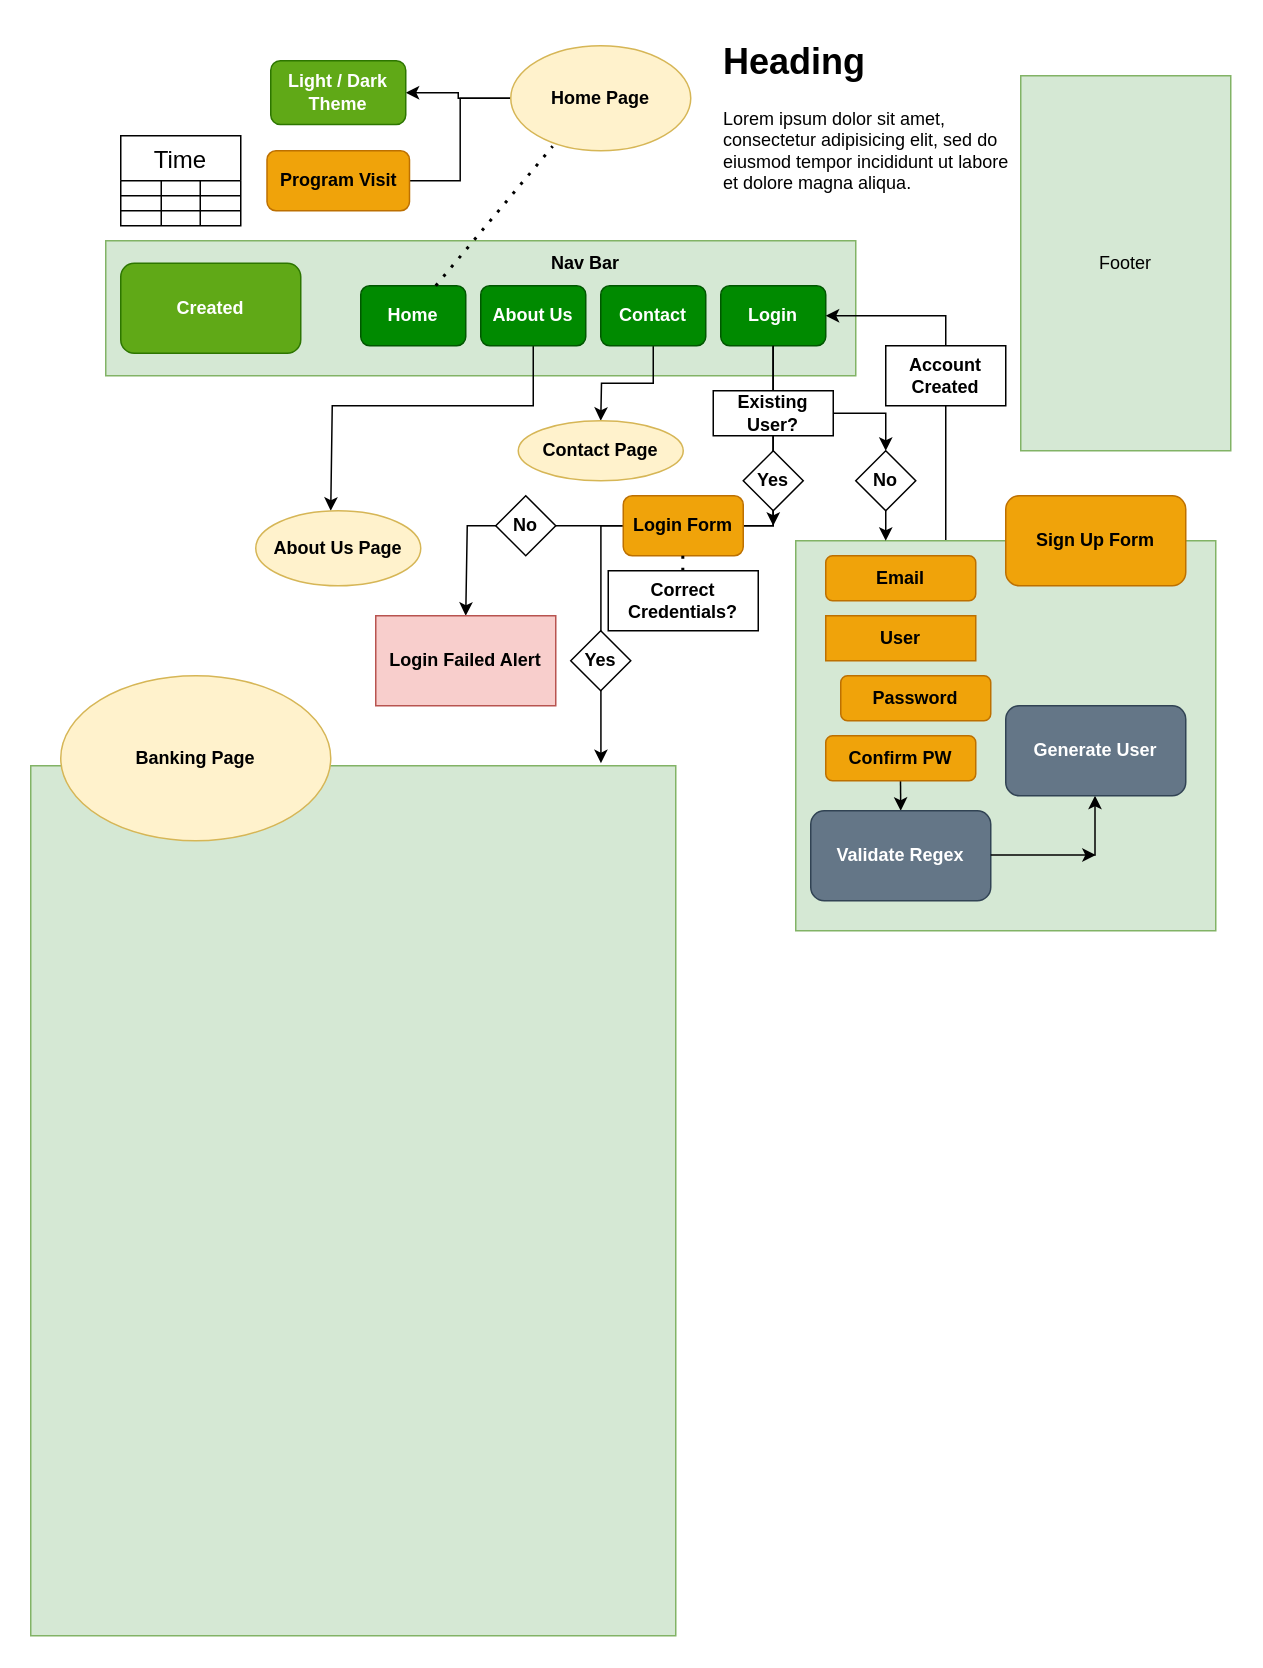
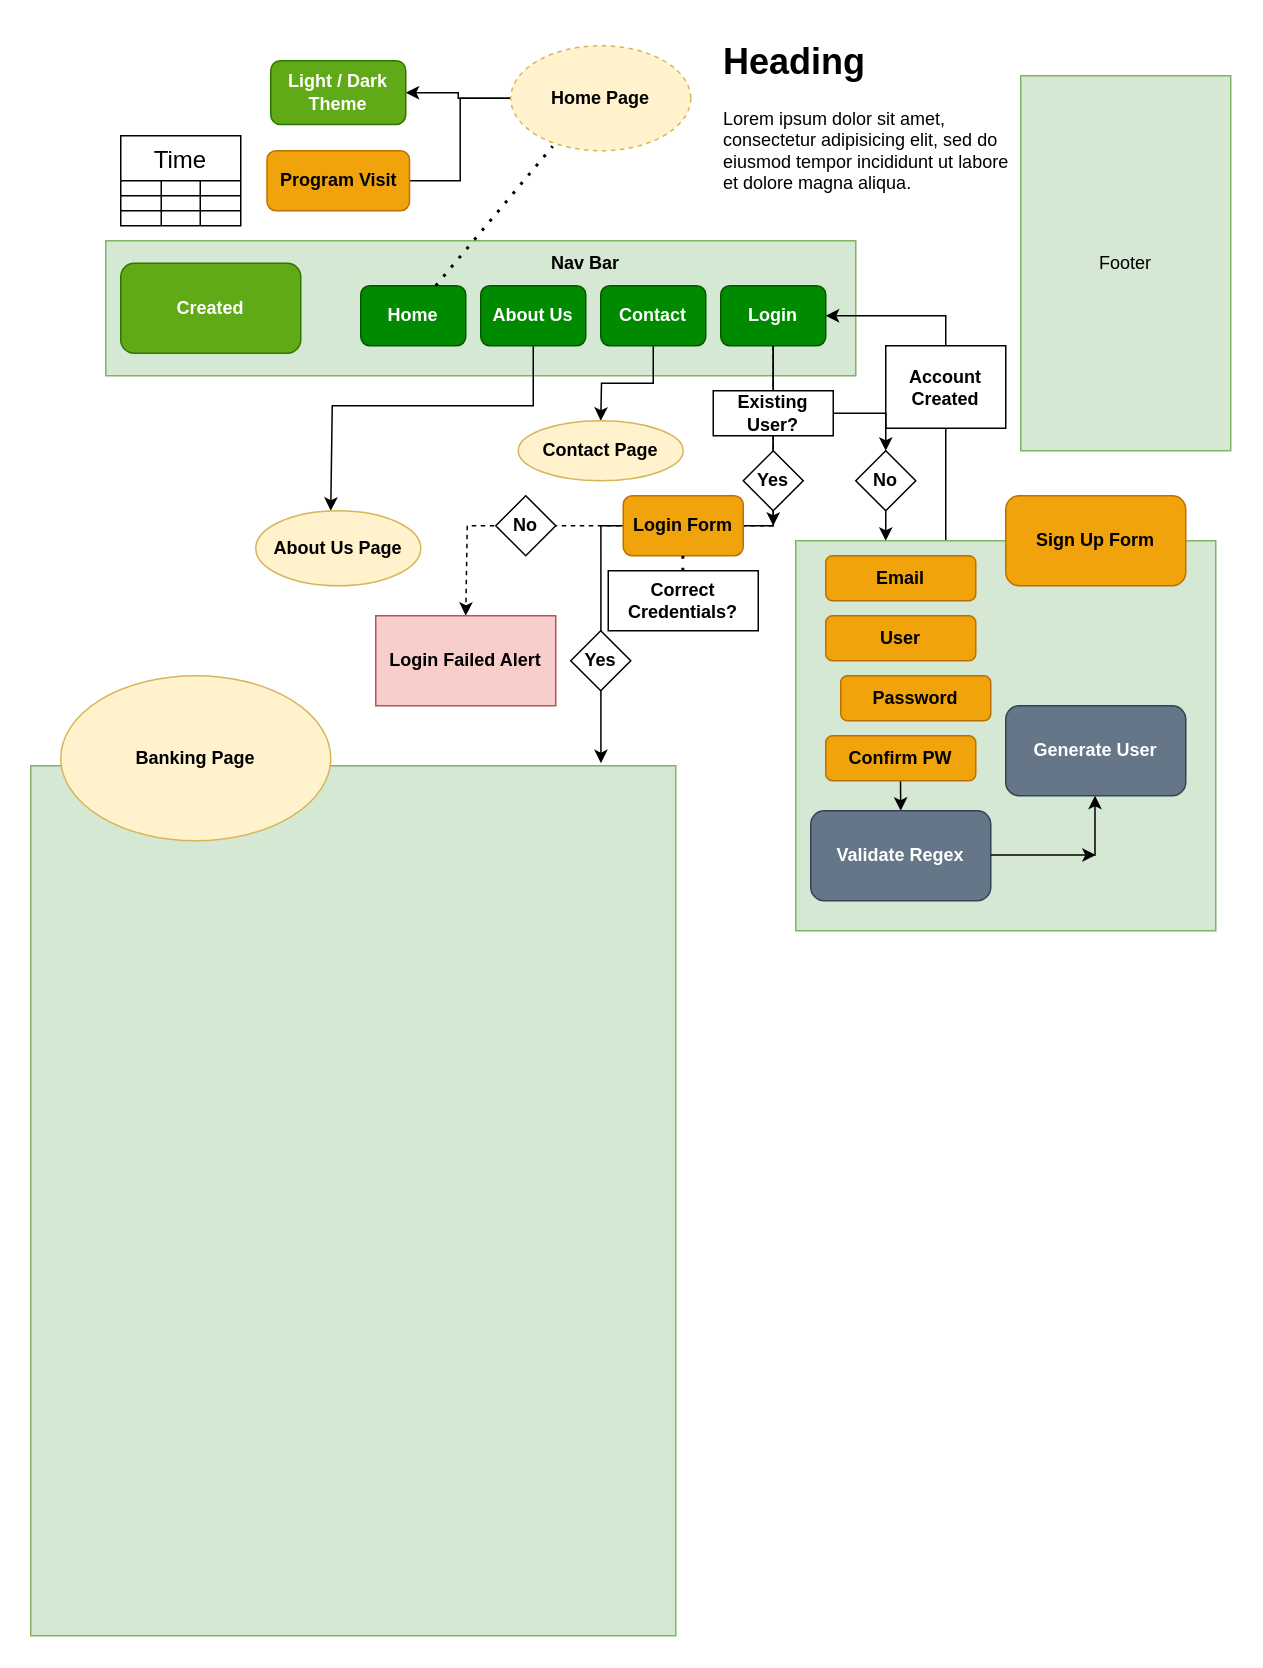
node "Home Page": style solid -> dashed
node "Account Created": size 120x60 -> 120x83
edge "Login" -> "Login Failed Alert": style solid -> dashed
node "User": shape rectangle -> rounded rectangle
